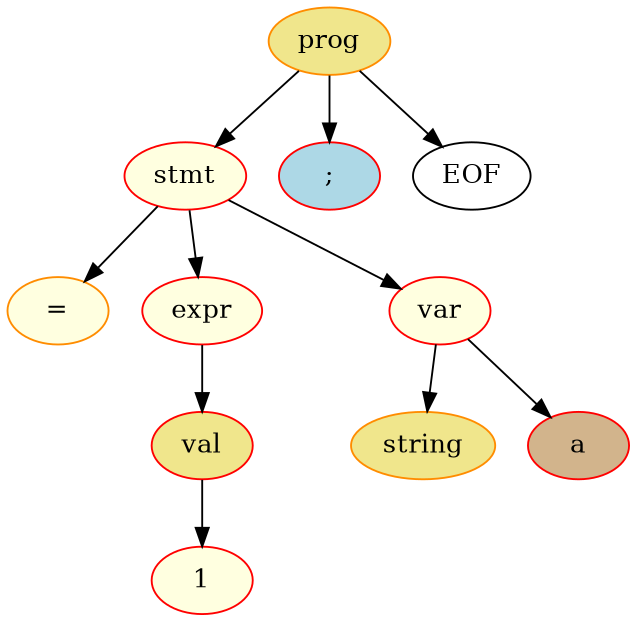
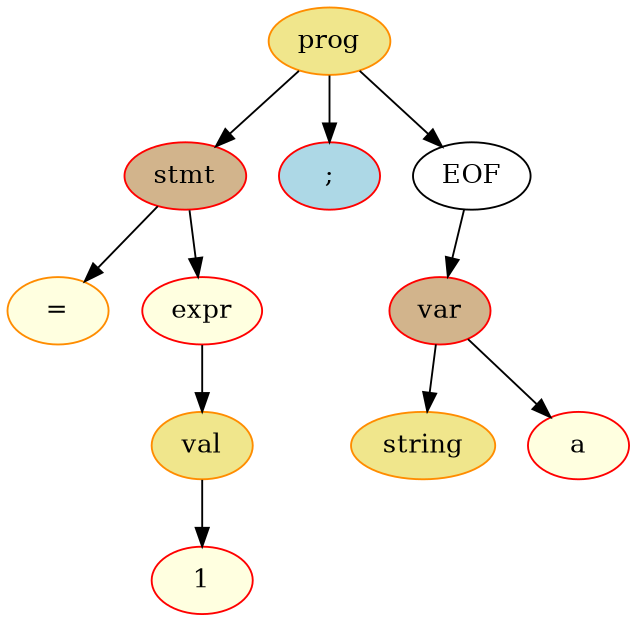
node "stmt": fillcolor lightyellow -> tan
edge "stmt" -> "var": now "EOF" -> "var"
node "var": fillcolor lightyellow -> tan
node "val": color red -> darkorange
node "a": fillcolor tan -> lightyellow
